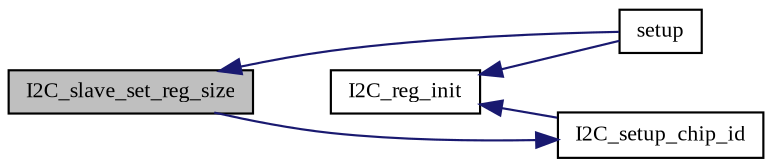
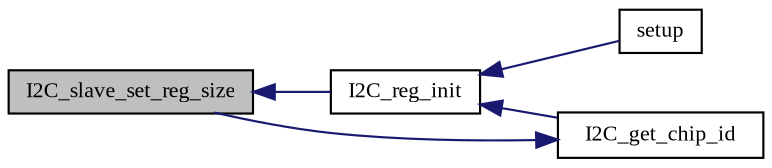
edge "setup" -> "I2C_slave_set_reg_size": now "I2C_reg_init" -> "I2C_slave_set_reg_size"
node "I2C_setup_chip_id": label "I2C_setup_chip_id" -> "I2C_get_chip_id"
